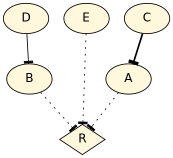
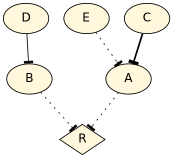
edge "E" -> "R": now "E" -> "A"
